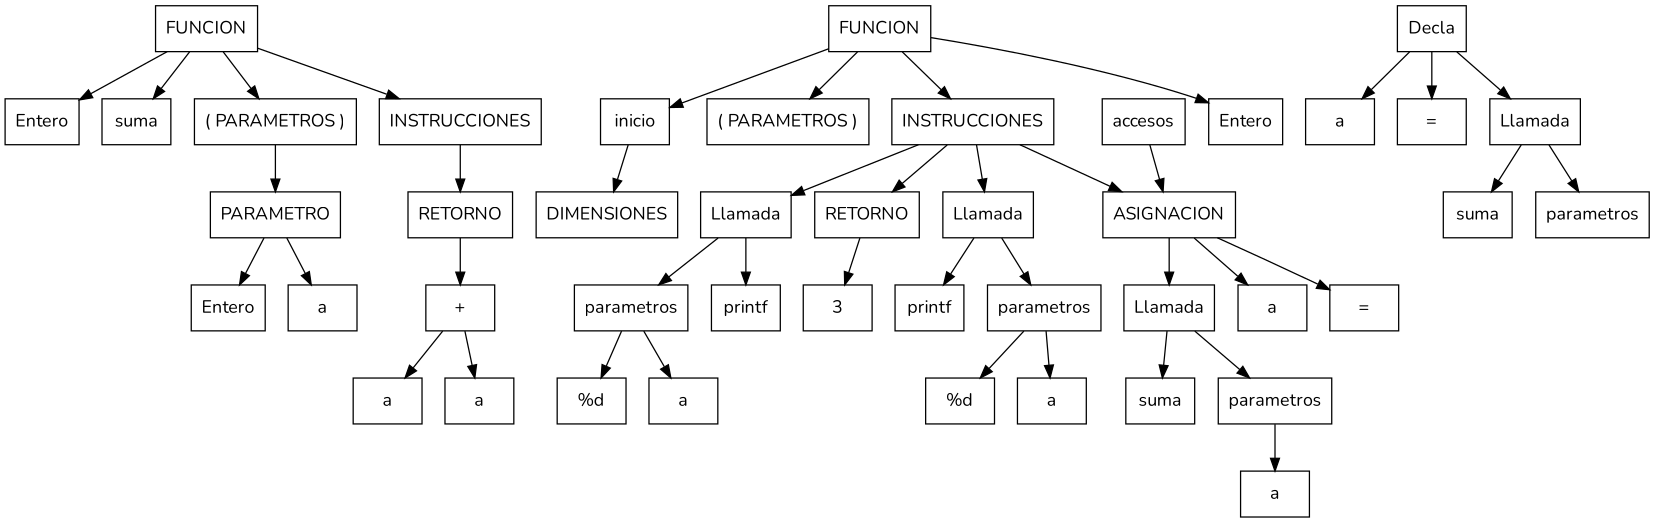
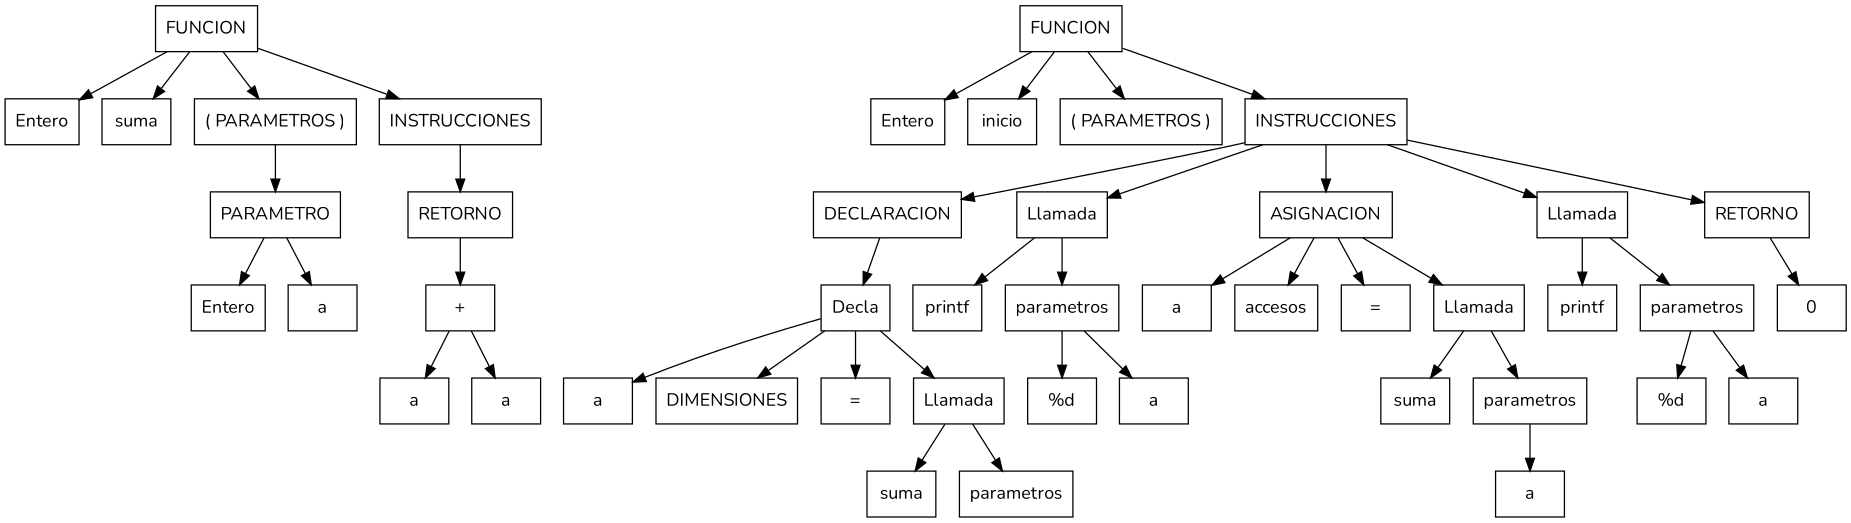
edge "inicio" -> "DIMENSIONES": now "Decla" -> "DIMENSIONES"
edge "accesos" -> "ASIGNACION": reversed
node "DECLARACION": added
node "3": label "3" -> "0"
